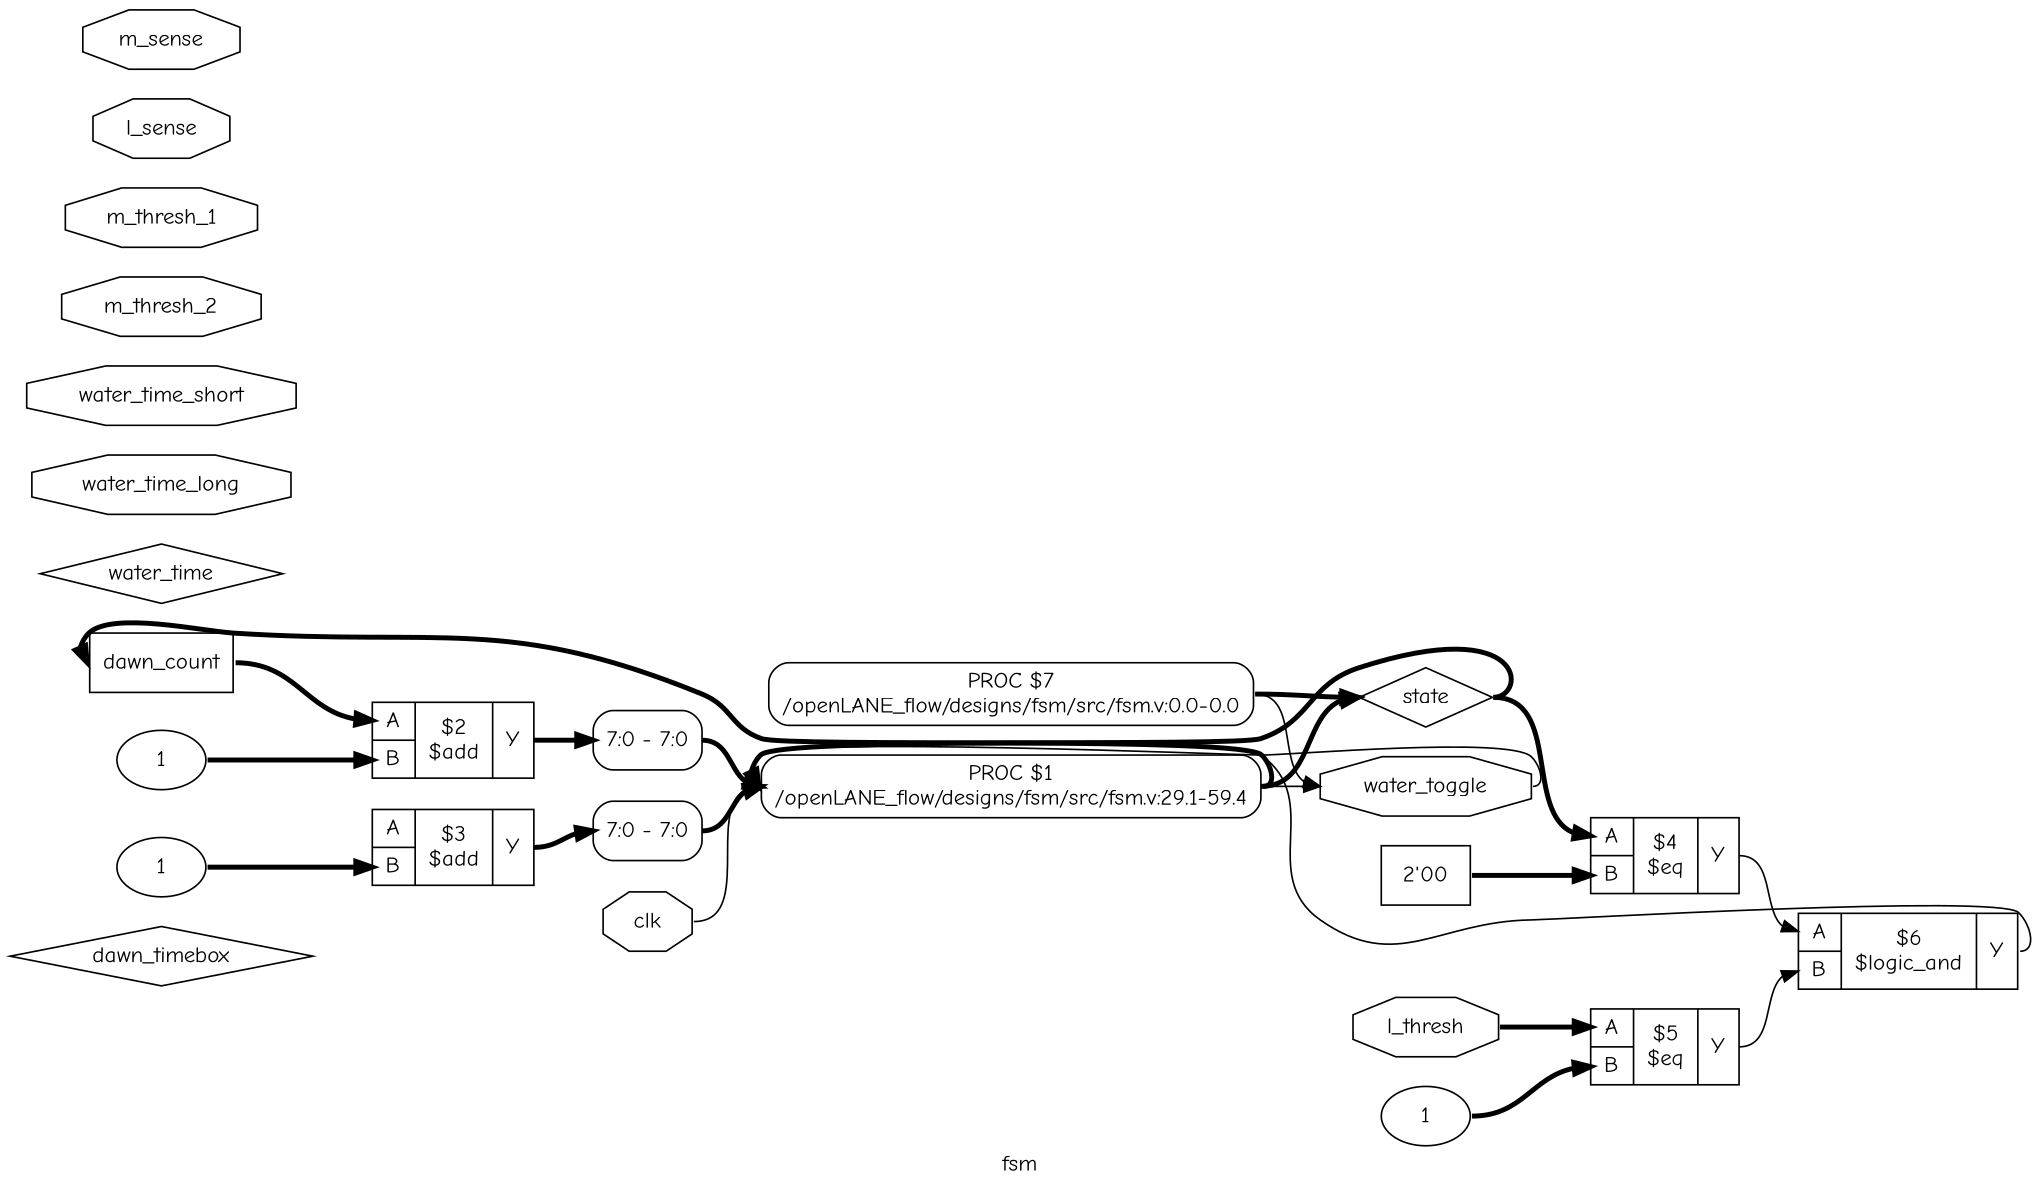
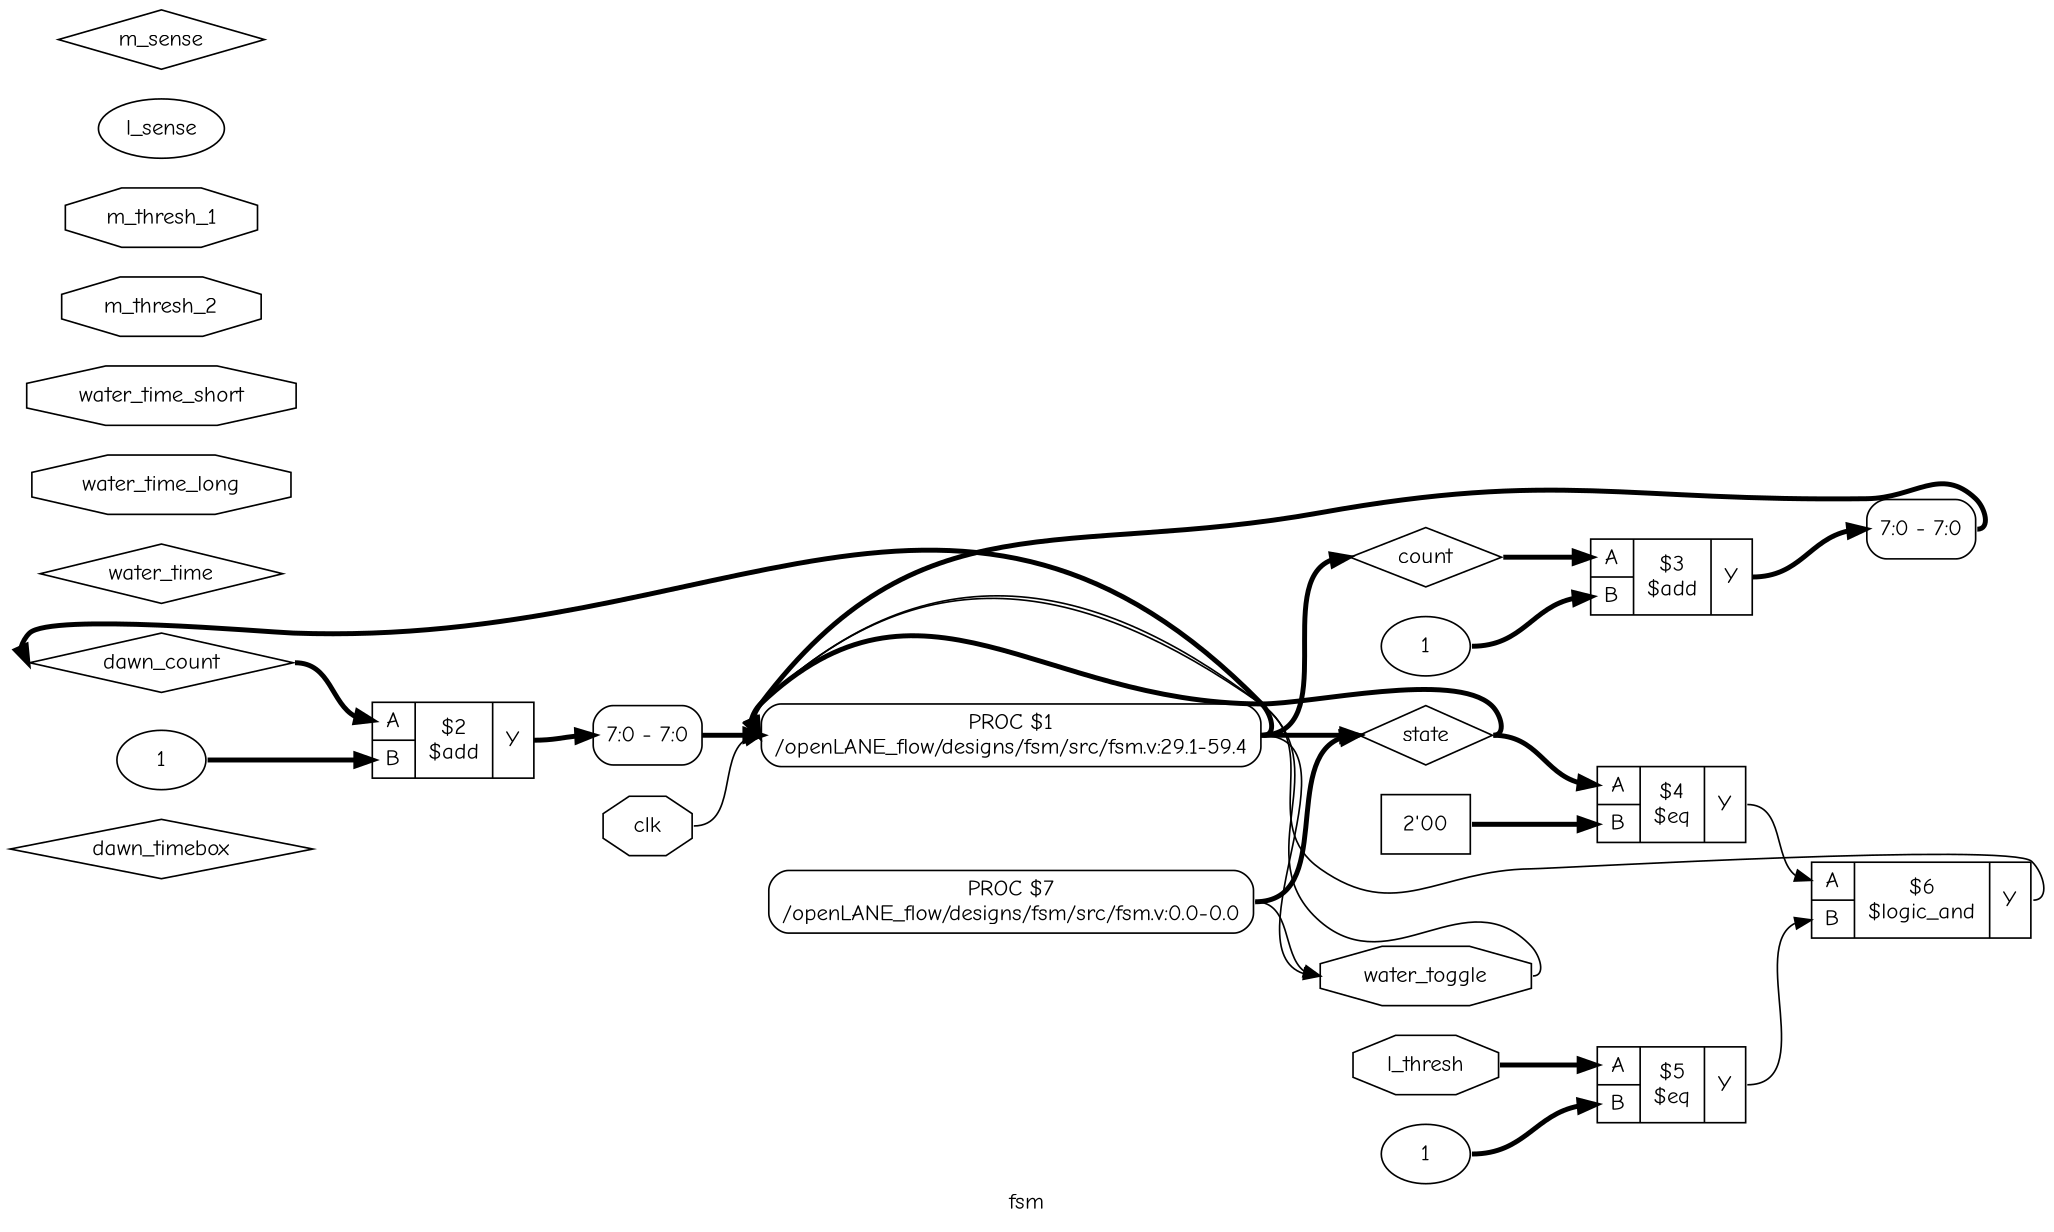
node "m_sense": shape octagon -> diamond
node "l_sense": shape octagon -> ellipse
node "count": added
node "dawn_count": shape box -> diamond
